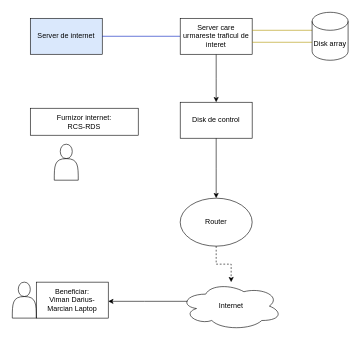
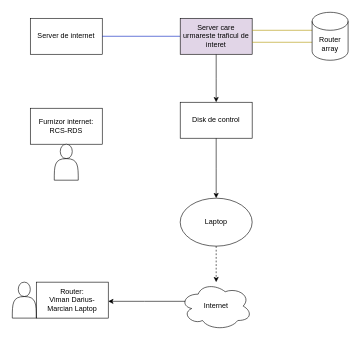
node "Server de internet": fillcolor #dae8fc -> #ffffff
node "Server care urmareste traficul de interet": fillcolor #ffffff -> #e1d5e7
node "Disk array": label "Disk array" -> "Router array"
node "Furnizor internet: RCS-RDS": size 108x27 -> 72x36
node "Router": label "Router" -> "Laptop"
node "Beneficiar: Viman Darius-Marcian Laptop": label "Beneficiar: Viman Darius-Marcian Laptop" -> "Router: Viman Darius-Marcian Laptop"
node "Internet": size 102x48 -> 72x48
